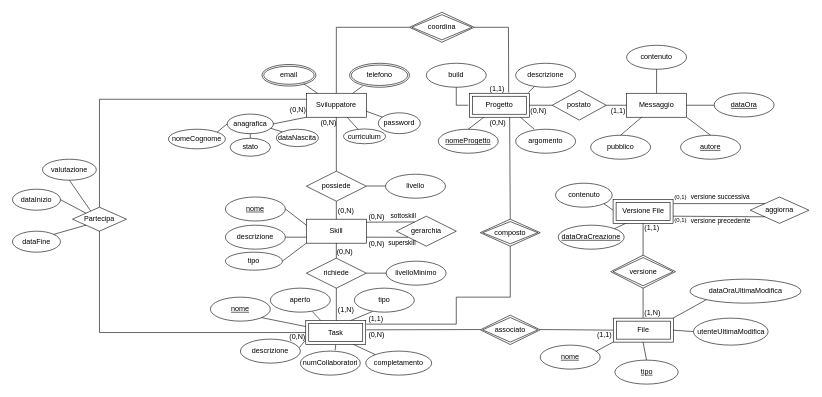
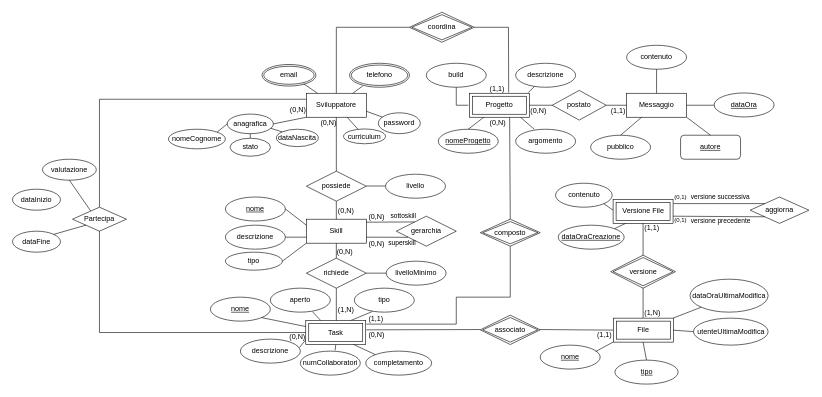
node "autore": shape ellipse -> rounded rectangle
edge "dataInizio" -- "Partecipa": removed
node "dataOraUltimaModifica": size 111x24 -> 78x33
